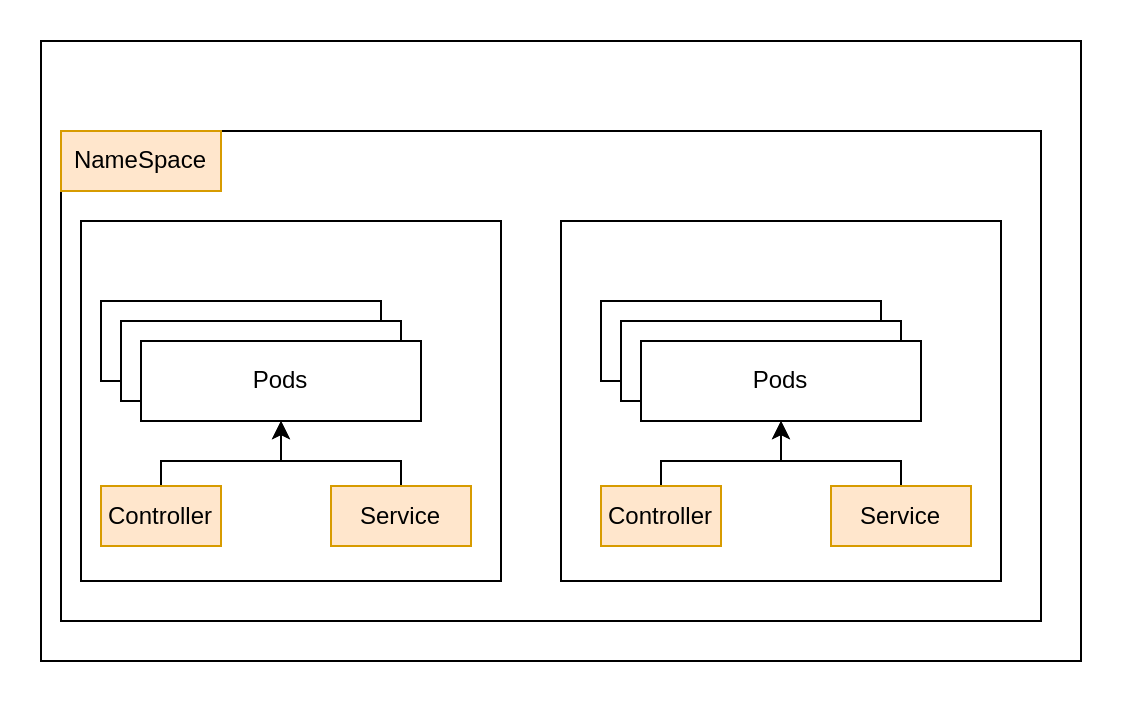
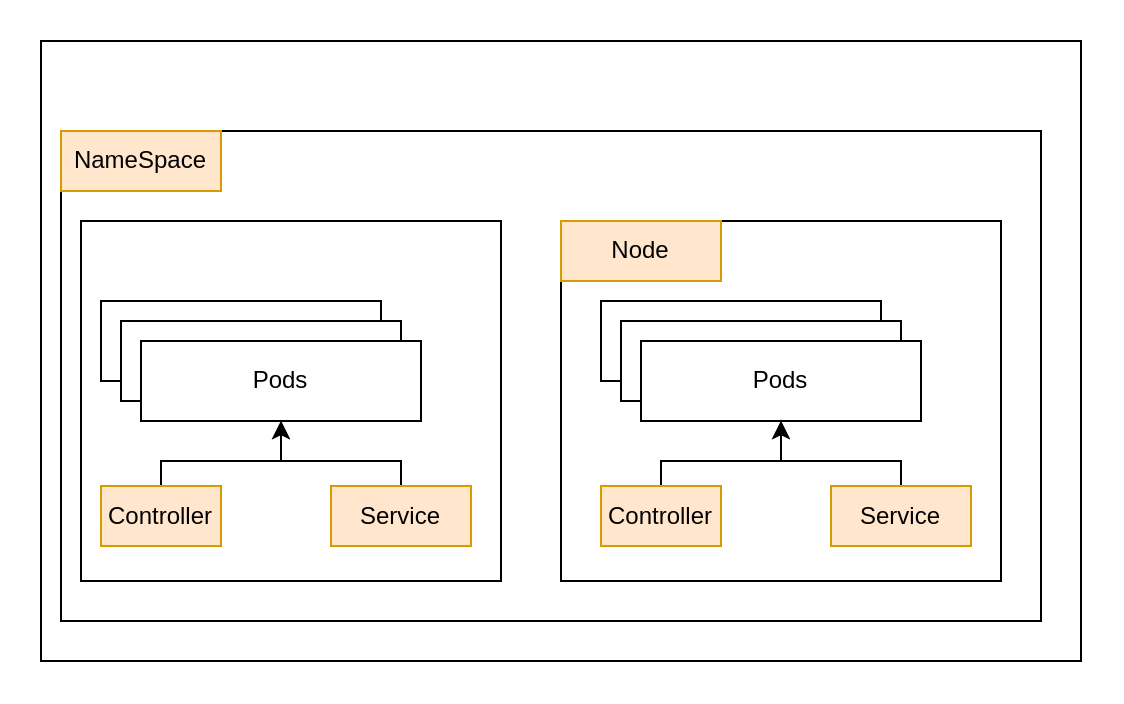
node "Node": added
